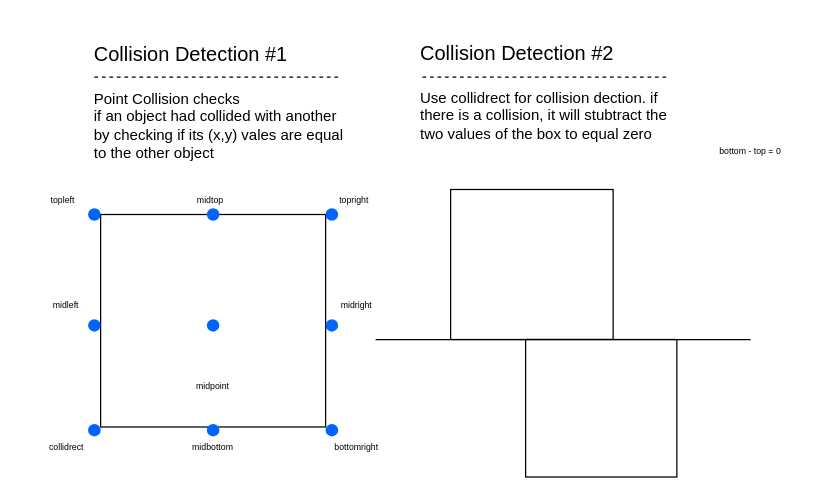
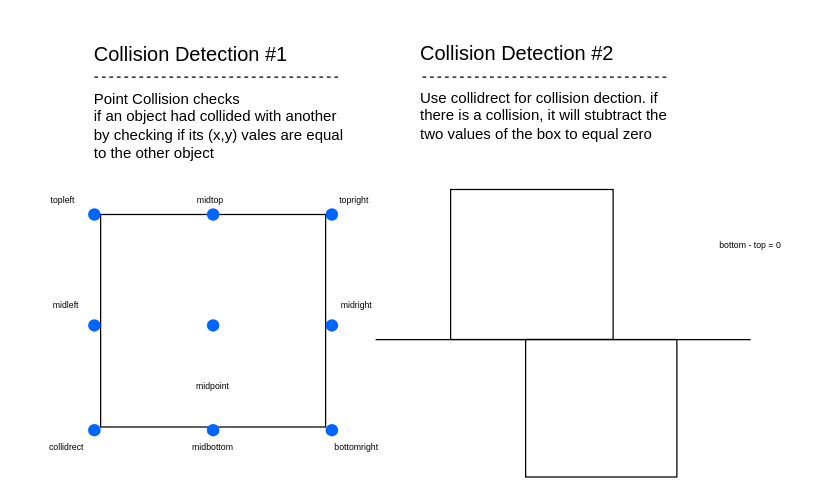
node "bottom - top = 0": moved (751, 152) -> (751, 246)
